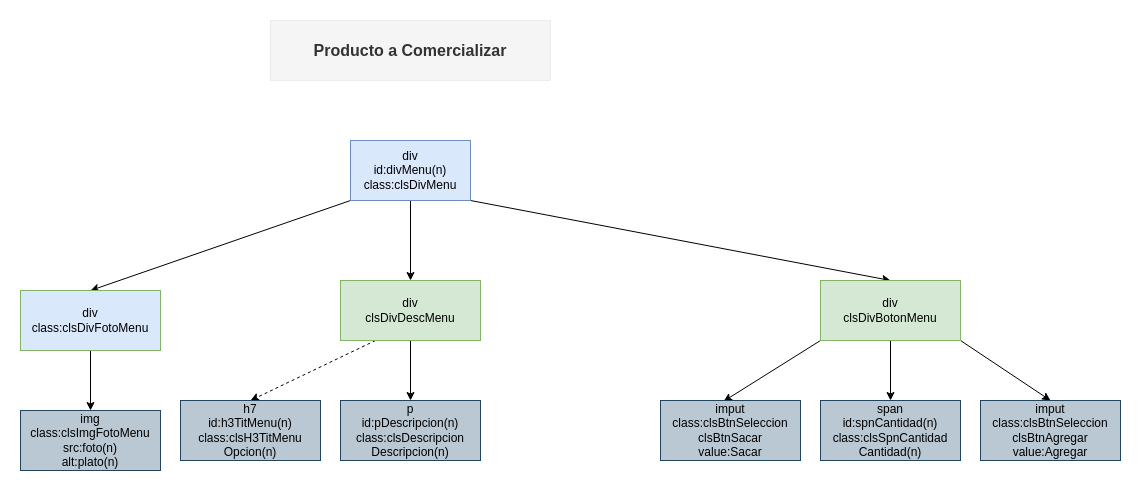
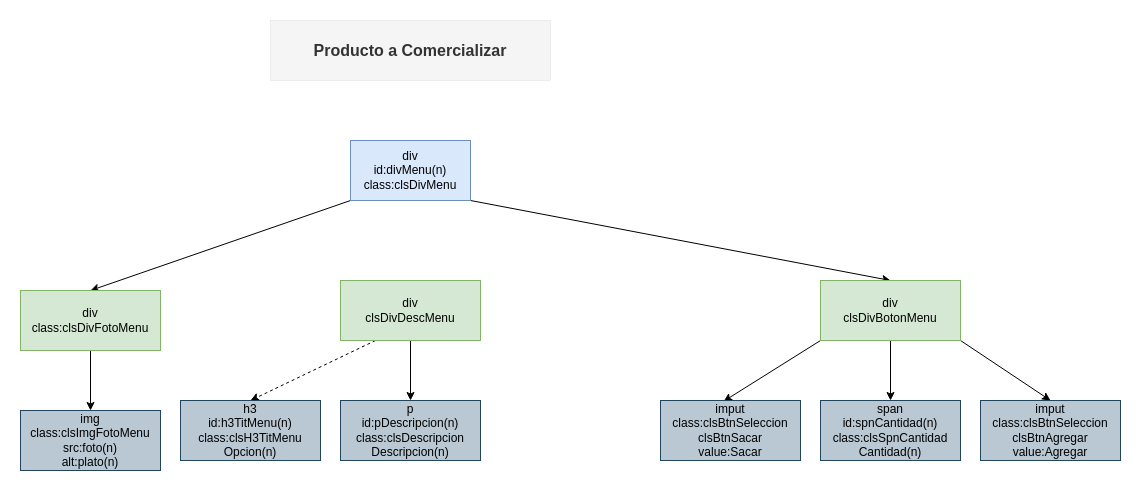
edge "div id:divMenu(n) class:clsDivMenu" -> "div clsDivDescMenu": removed
node "div class:clsDivFotoMenu": fillcolor #dae8fc -> #d5e8d4
node "h7 id:h3TitMenu(n) class:clsH3TitMenu Opcion(n)": label "h7 id:h3TitMenu(n) class:clsH3TitMenu Opcion(n)" -> "h3 id:h3TitMenu(n) class:clsH3TitMenu Opcion(n)"
